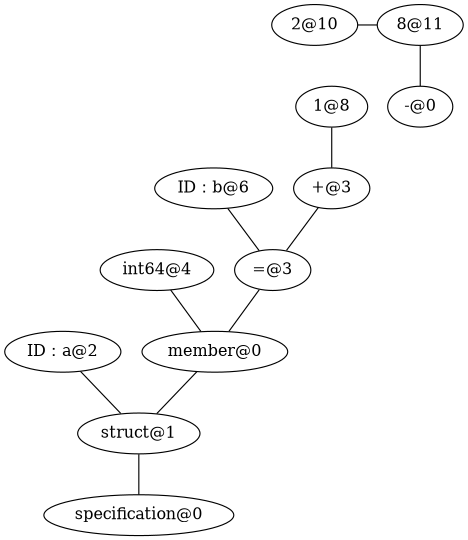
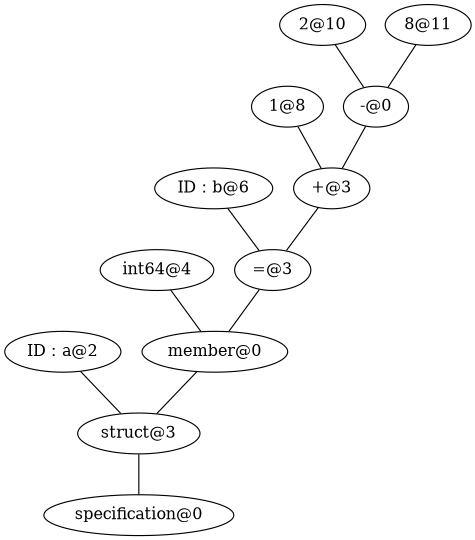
edge "2@10" -- "8@11": now "2@10" -- "-@0"
edge "-@0" -- "+@3": added
node "struct@1": label "struct@1" -> "struct@3"
